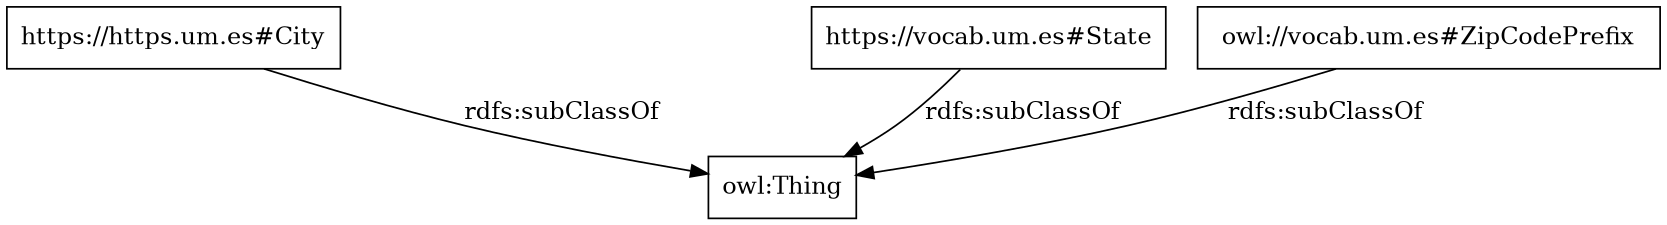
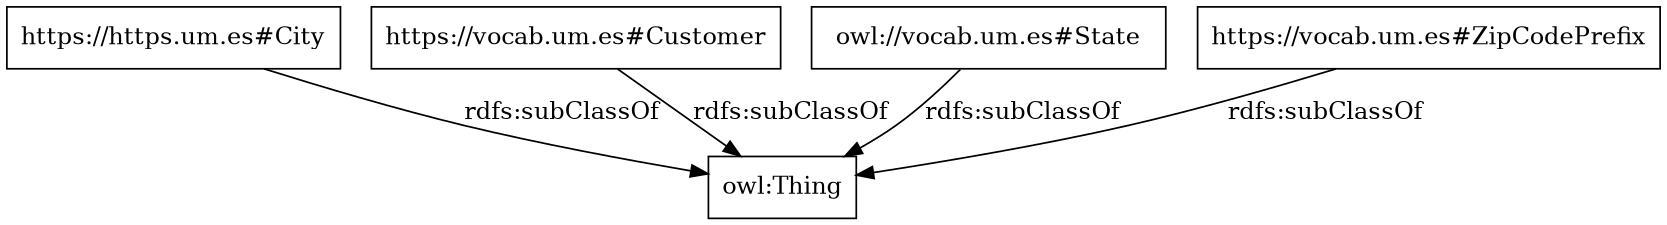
node "https://vocab.um.es#Customer": added
node "https://vocab.um.es#State": label "https://vocab.um.es#State" -> "owl://vocab.um.es#State"
node "owl://vocab.um.es#ZipCodePrefix": label "owl://vocab.um.es#ZipCodePrefix" -> "https://vocab.um.es#ZipCodePrefix"
